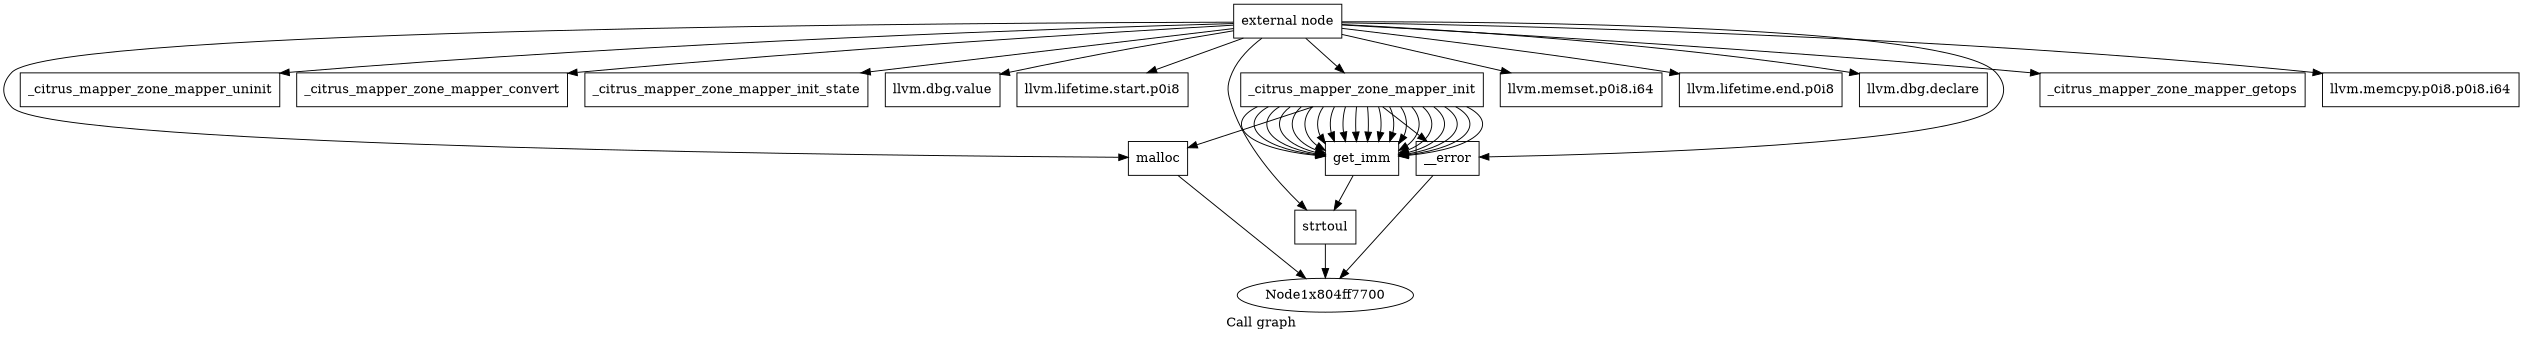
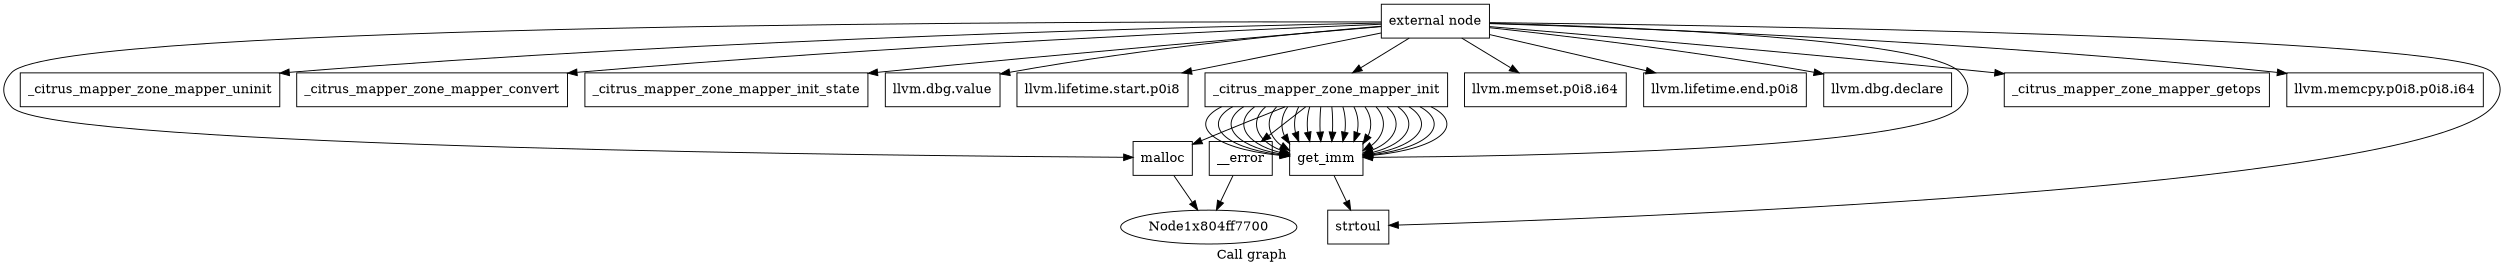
edge "external node" -> "__error": now "external node" -> "get_imm"
edge "strtoul" -> "Node1x804ff7700": removed
